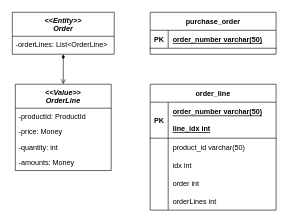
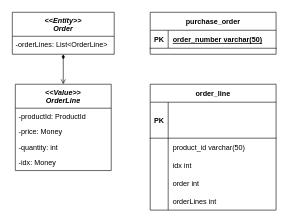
node "order_number varchar(50) line_idx int": removed
node "-amounts: Money": label "-amounts: Money" -> "-idx: Money"
